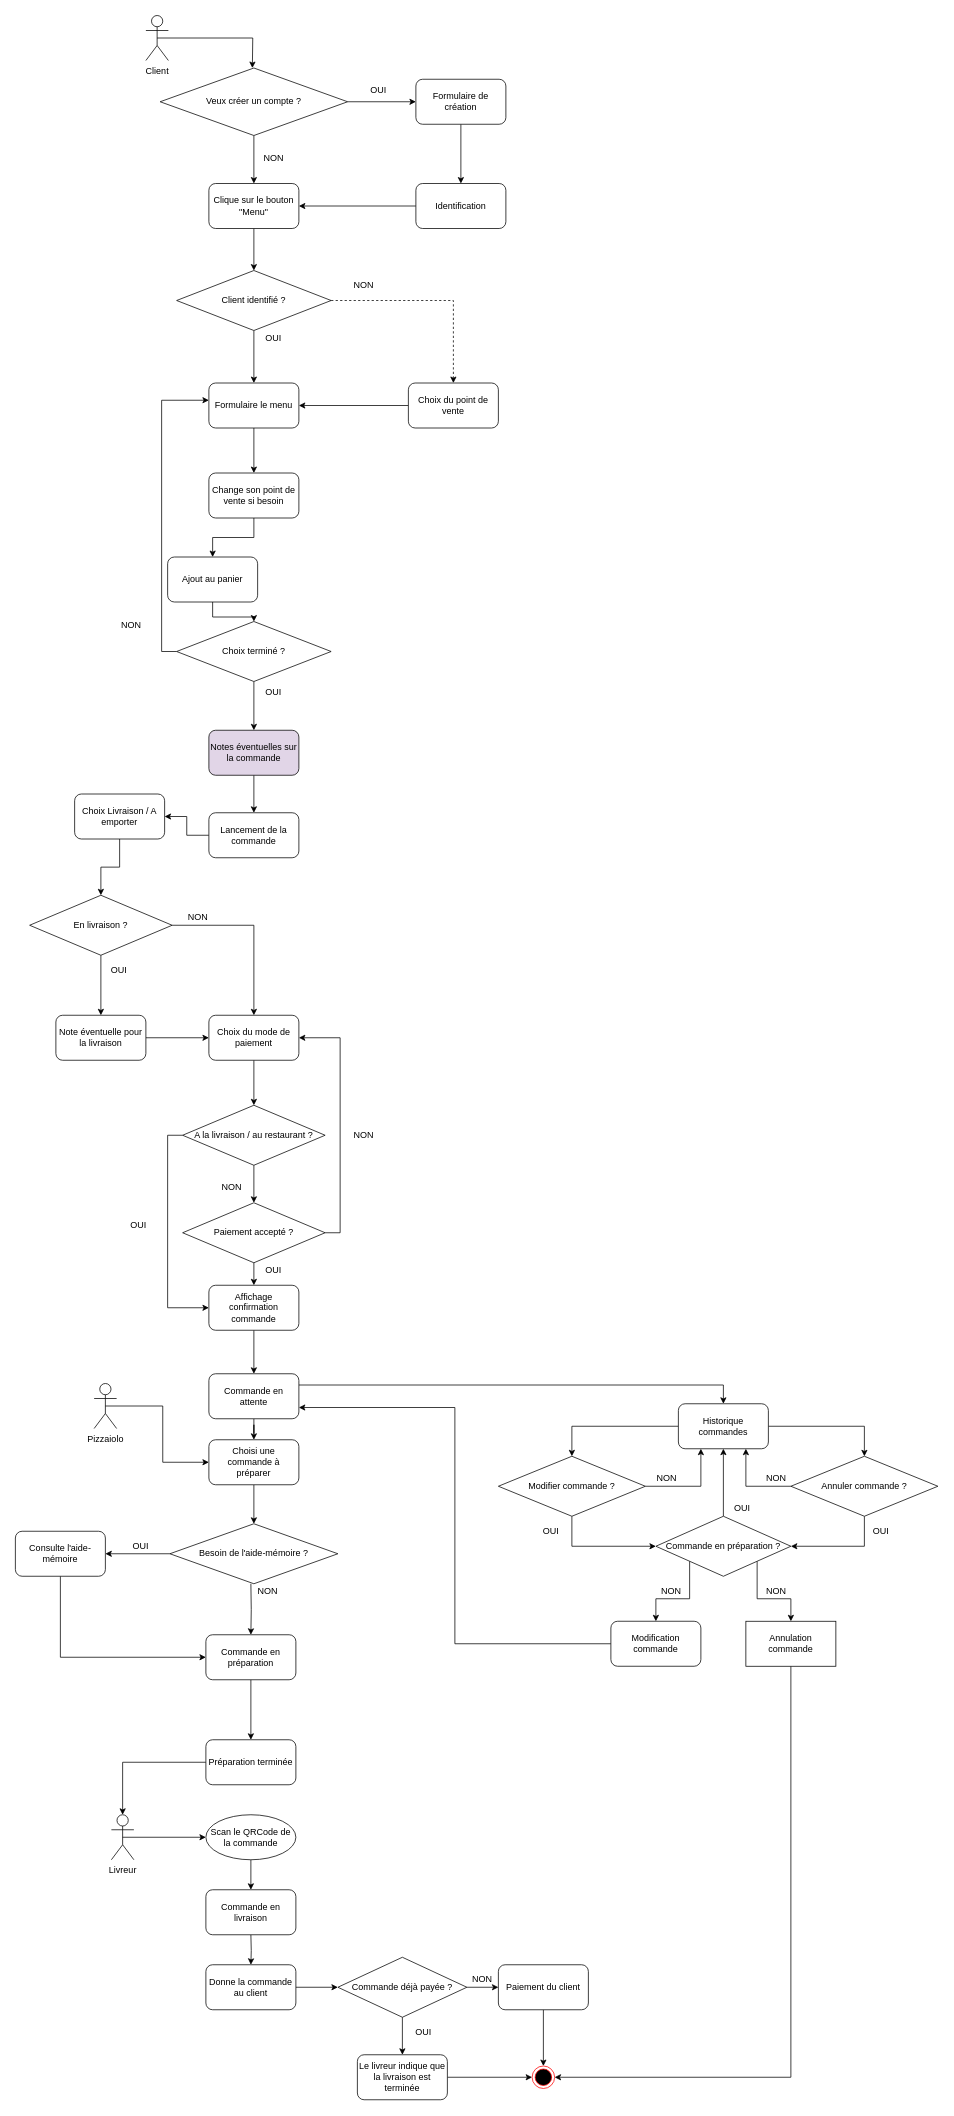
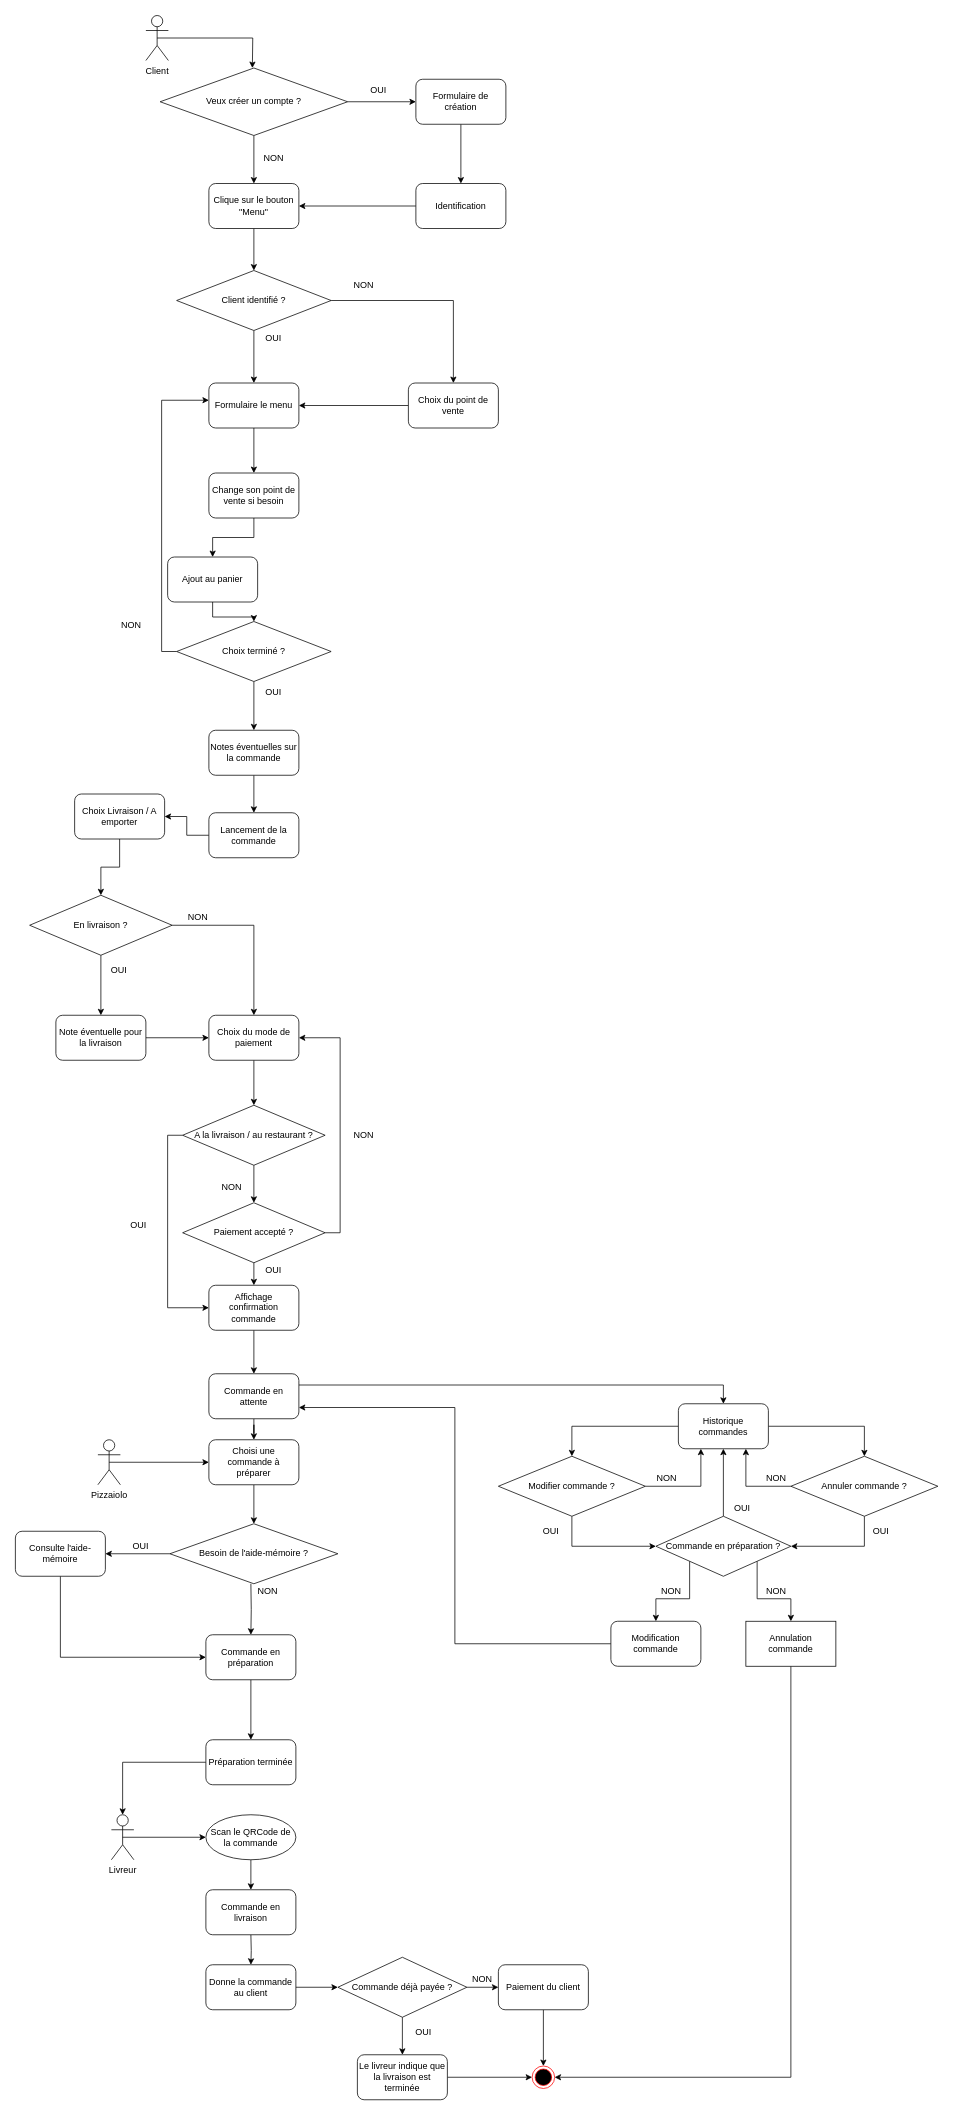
edge "Client identifié ?" -> "Choix du point de vente": style dashed -> solid
node "Notes éventuelles sur la commande": fillcolor #e1d5e7 -> #ffffff
node "Pizzaiolo": moved (105, 1406) -> (109, 1462)
